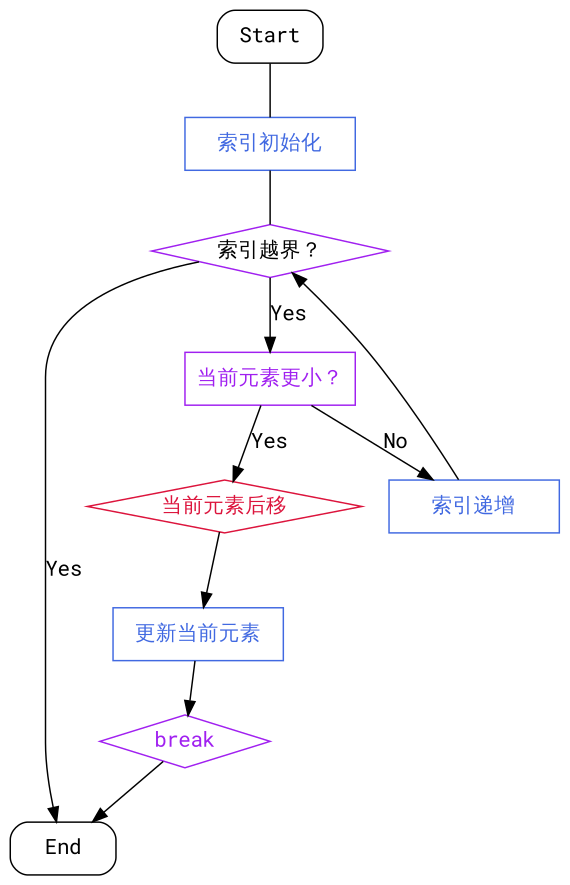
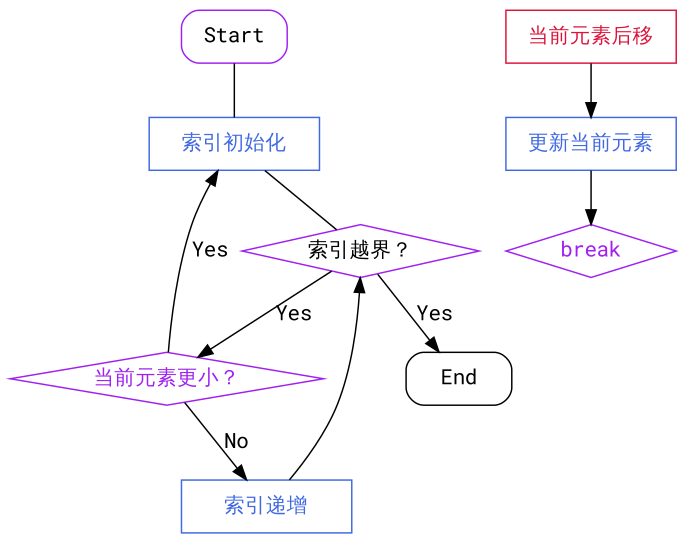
node "Start": color black -> purple
node "当前元素更小？": shape box -> diamond
edge "当前元素更小？" -> "当前元素后移": now "当前元素更小？" -> "索引初始化"
node "当前元素后移": shape diamond -> box
edge "break" -> "End": removed
